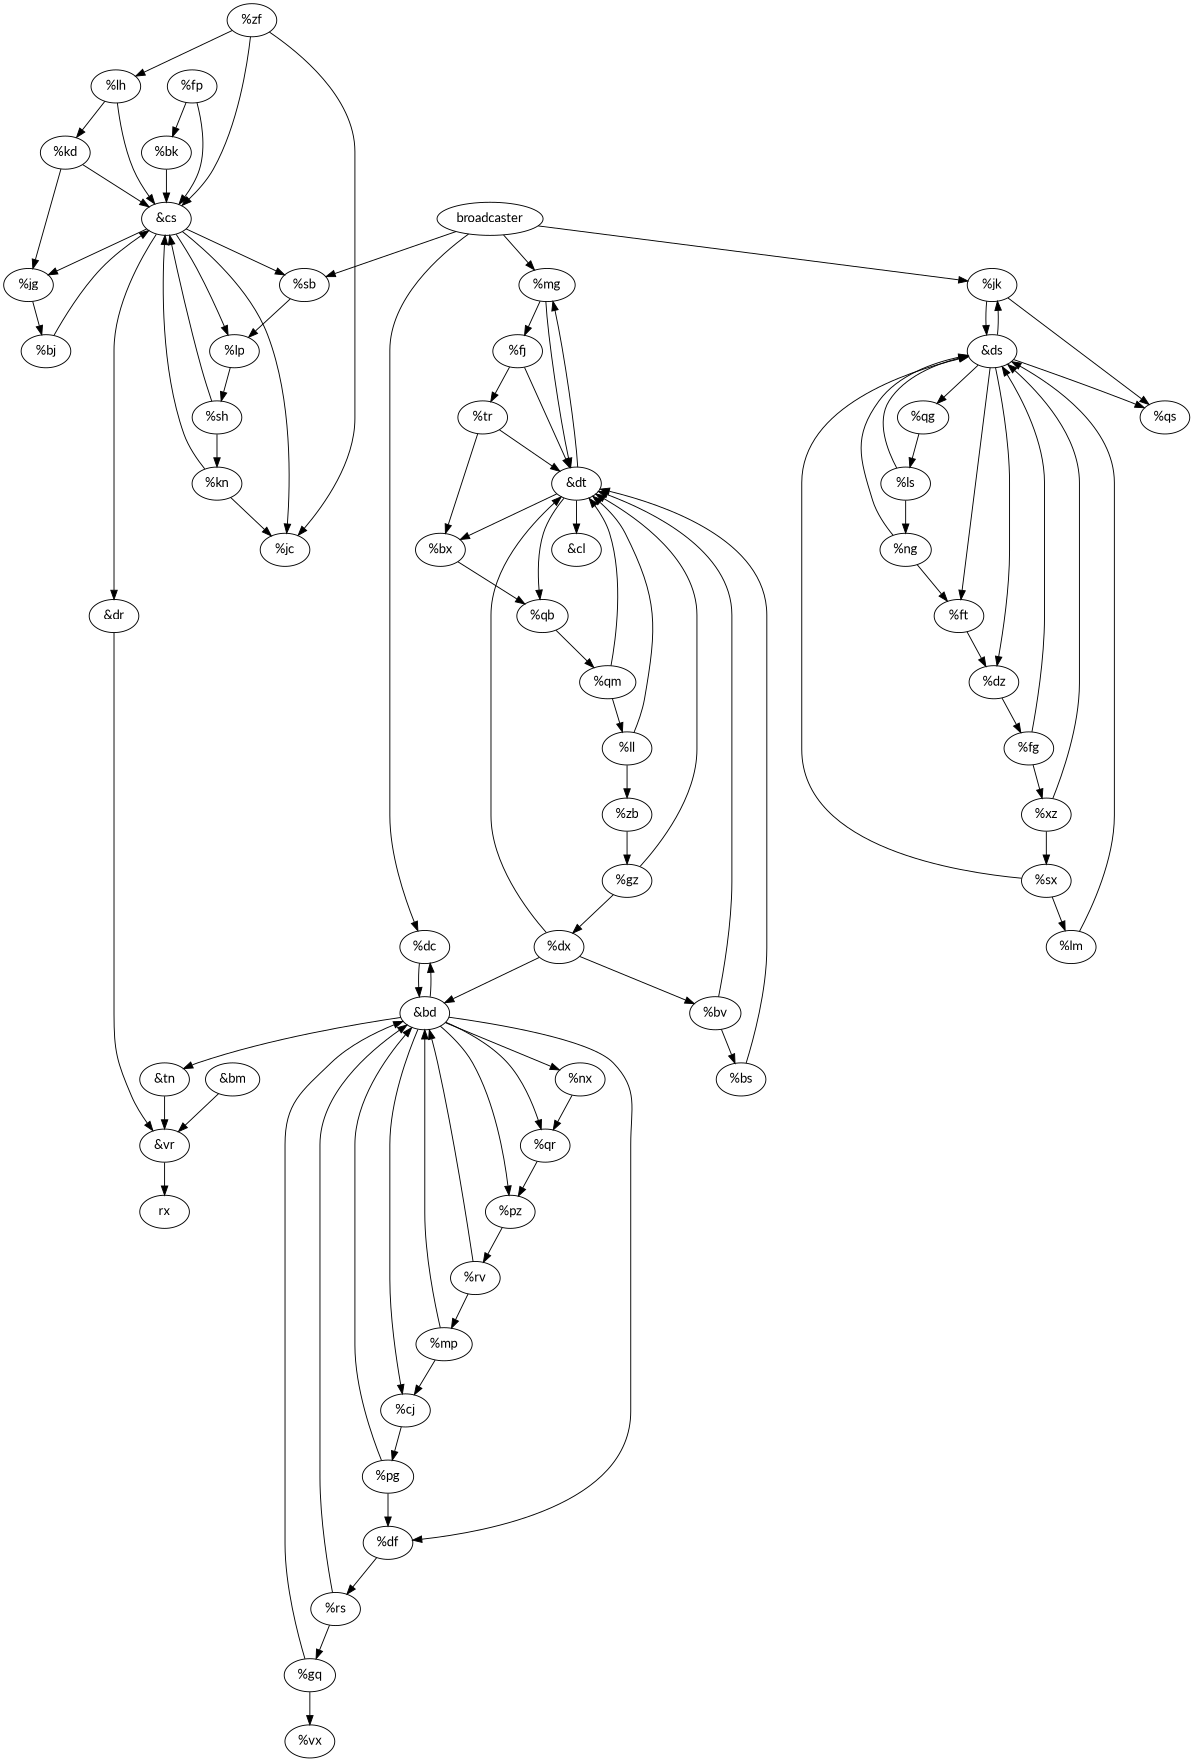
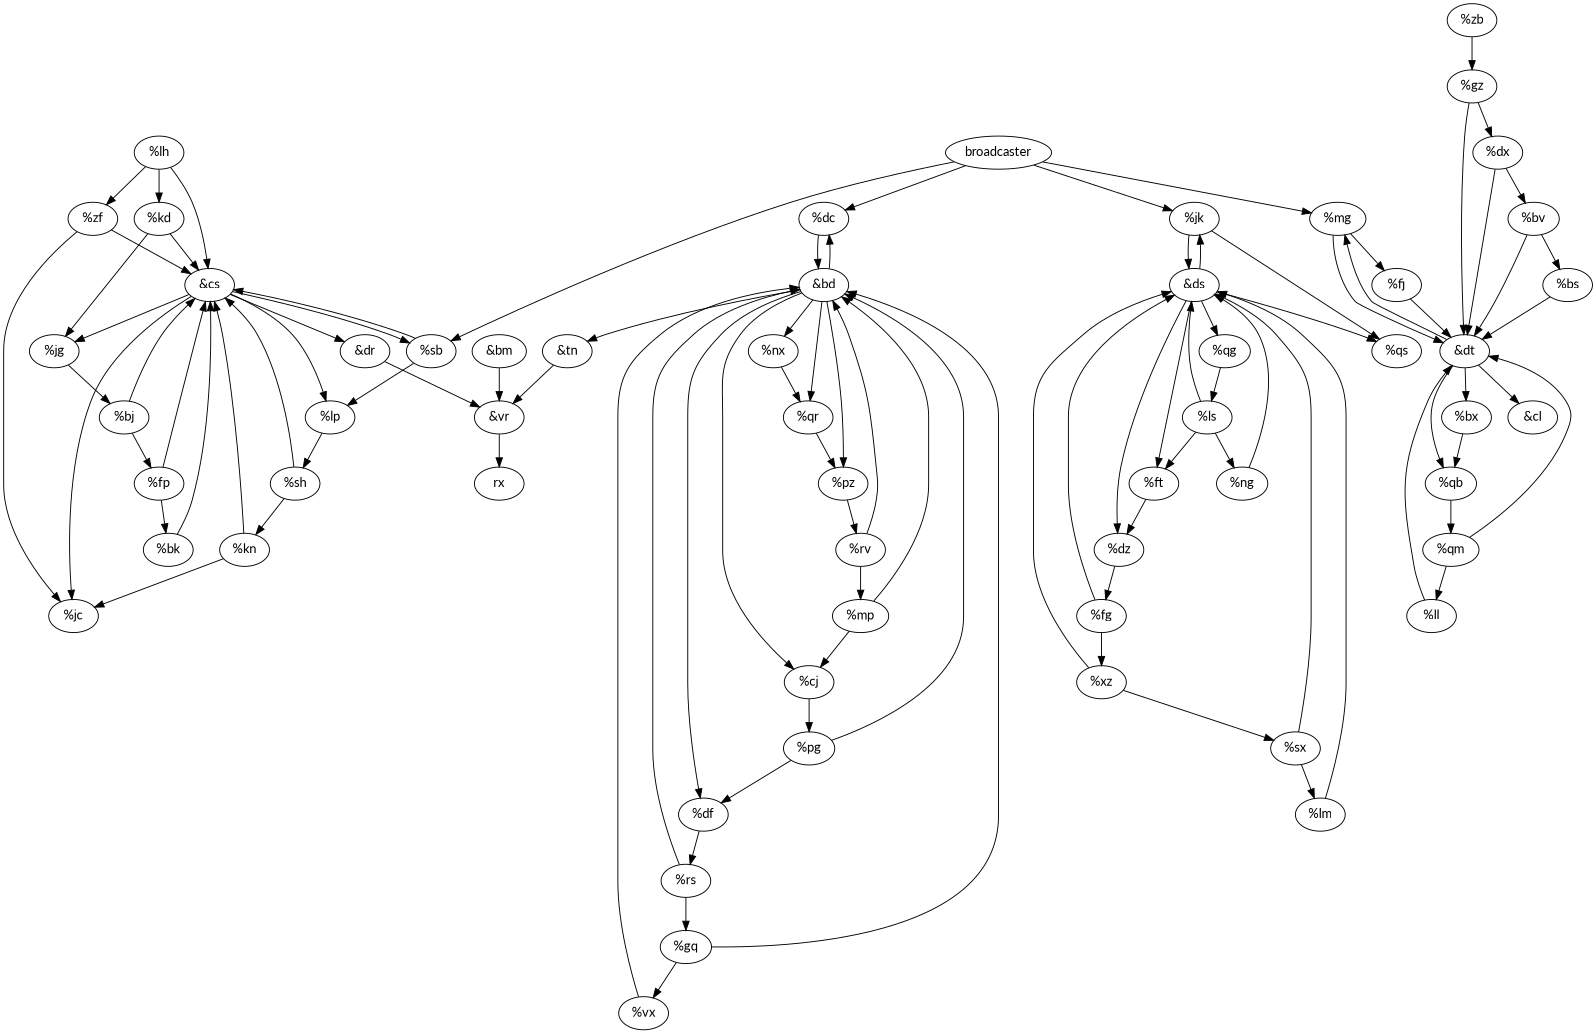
edge "%zf" -> "%lh": reversed
edge "%sb" -> "&cs": added
node "%tr": removed
edge "%bj" -> "%fp": added
edge "%ng" -> "%ft": now "%ls" -> "%ft"
edge "%ll" -> "%zb": removed
edge "%dx" -> "&bd": now "%vx" -> "&bd"
